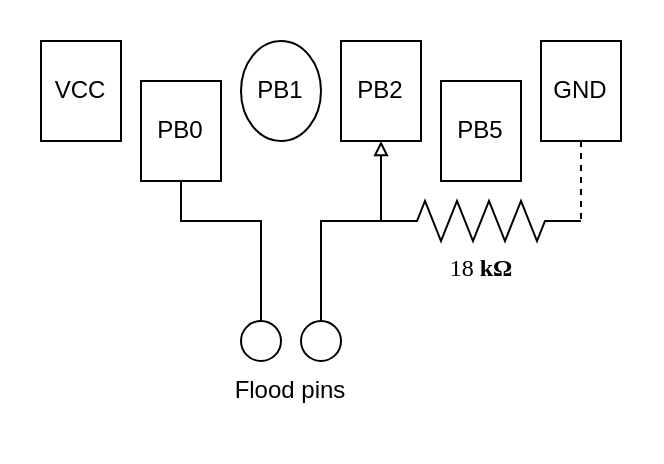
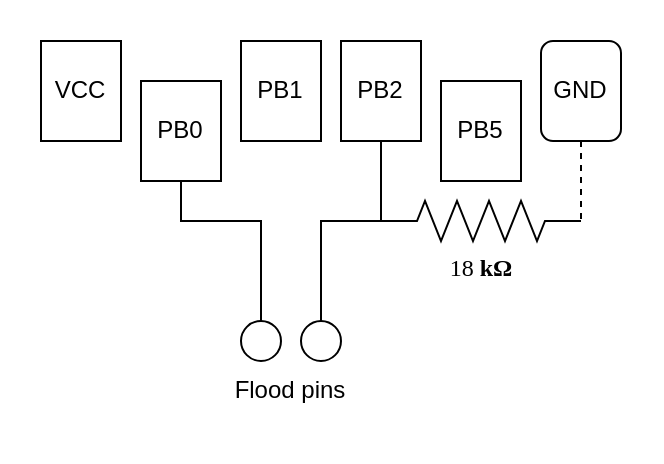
node "PB1": shape ellipse -> rectangle
node "GND": shape rectangle -> rounded rectangle
edge "18 kΩ" -> "PB2": arrowhead block -> none
